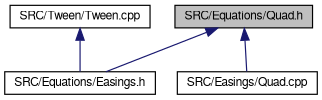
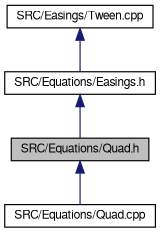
node "SRC/Tween/Tween.cpp": label "SRC/Tween/Tween.cpp" -> "SRC/Easings/Tween.cpp"
edge "SRC/Equations/Easings.h" -> "SRC/Equations/Quad.h": reversed
node "SRC/Easings/Quad.cpp": label "SRC/Easings/Quad.cpp" -> "SRC/Equations/Quad.cpp"
